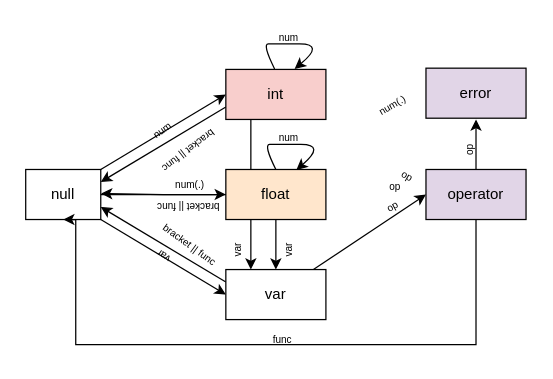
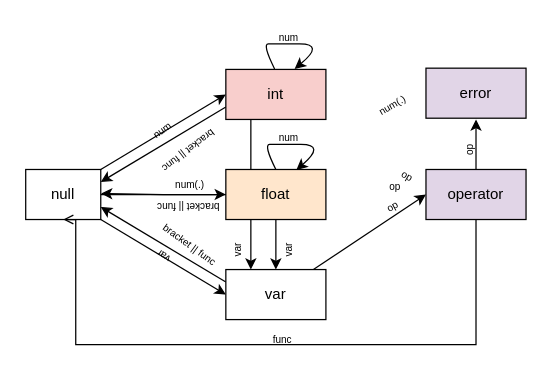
edge "operator" -> "null": arrowhead classic -> open
